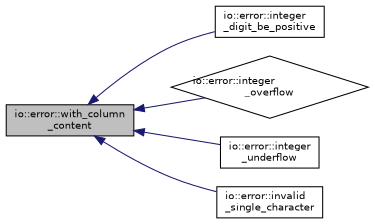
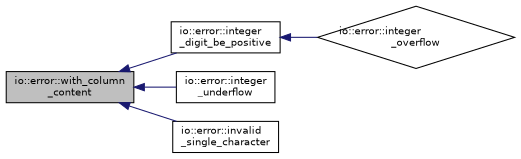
edge "io::error::integer _overflow" -> "io::error::with_column _content": now "io::error::integer _overflow" -> "io::error::integer _digit_be_positive"
